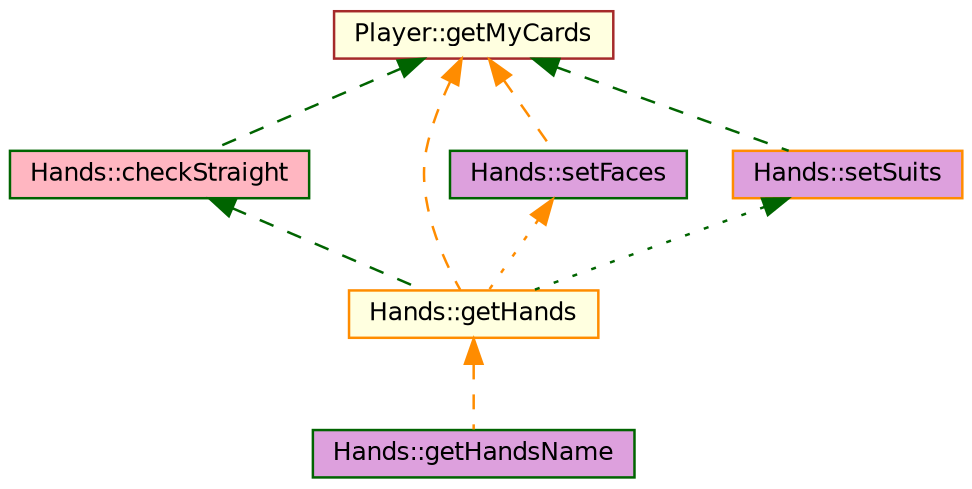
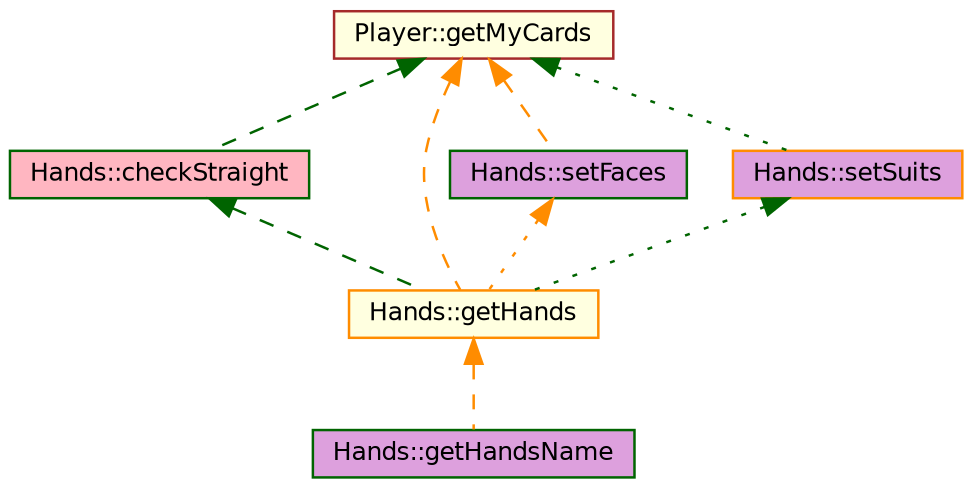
edge "Hands::setSuits" -> "Player::getMyCards": style dashed -> dotted
